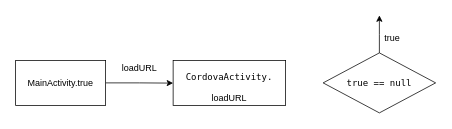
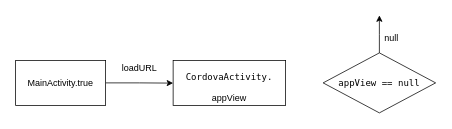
node "true": label "true" -> "null"
node "CordovaActivity.loadURL": label "CordovaActivity.loadURL" -> "CordovaActivity.appView"
node "true == null": label "true == null" -> "appView == null"
